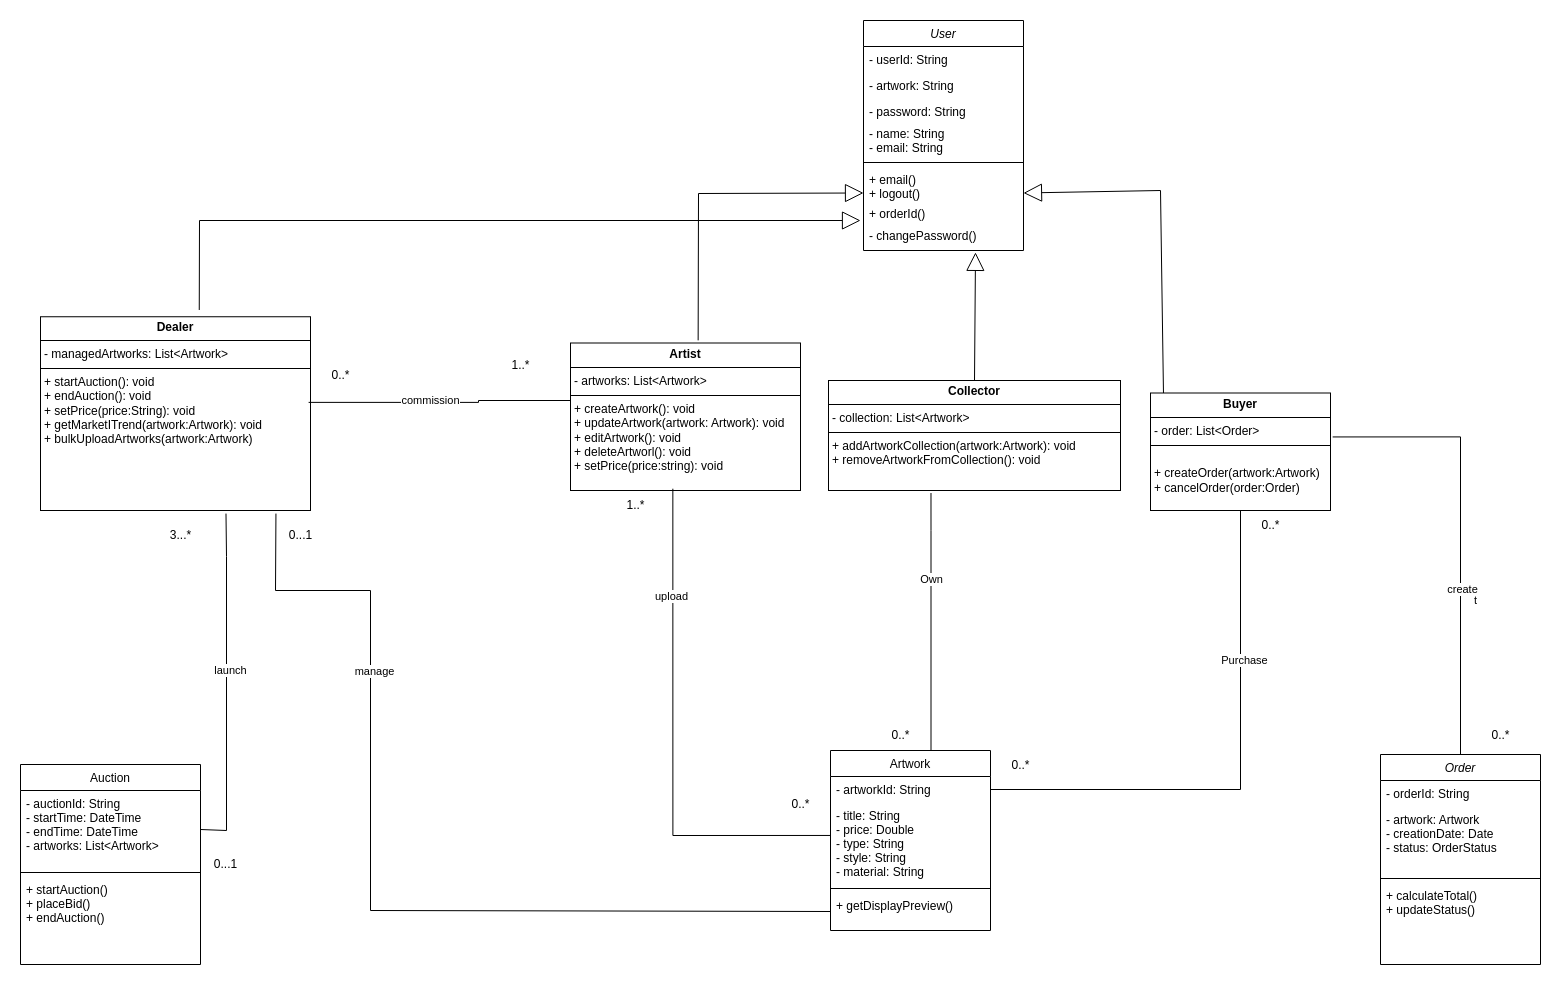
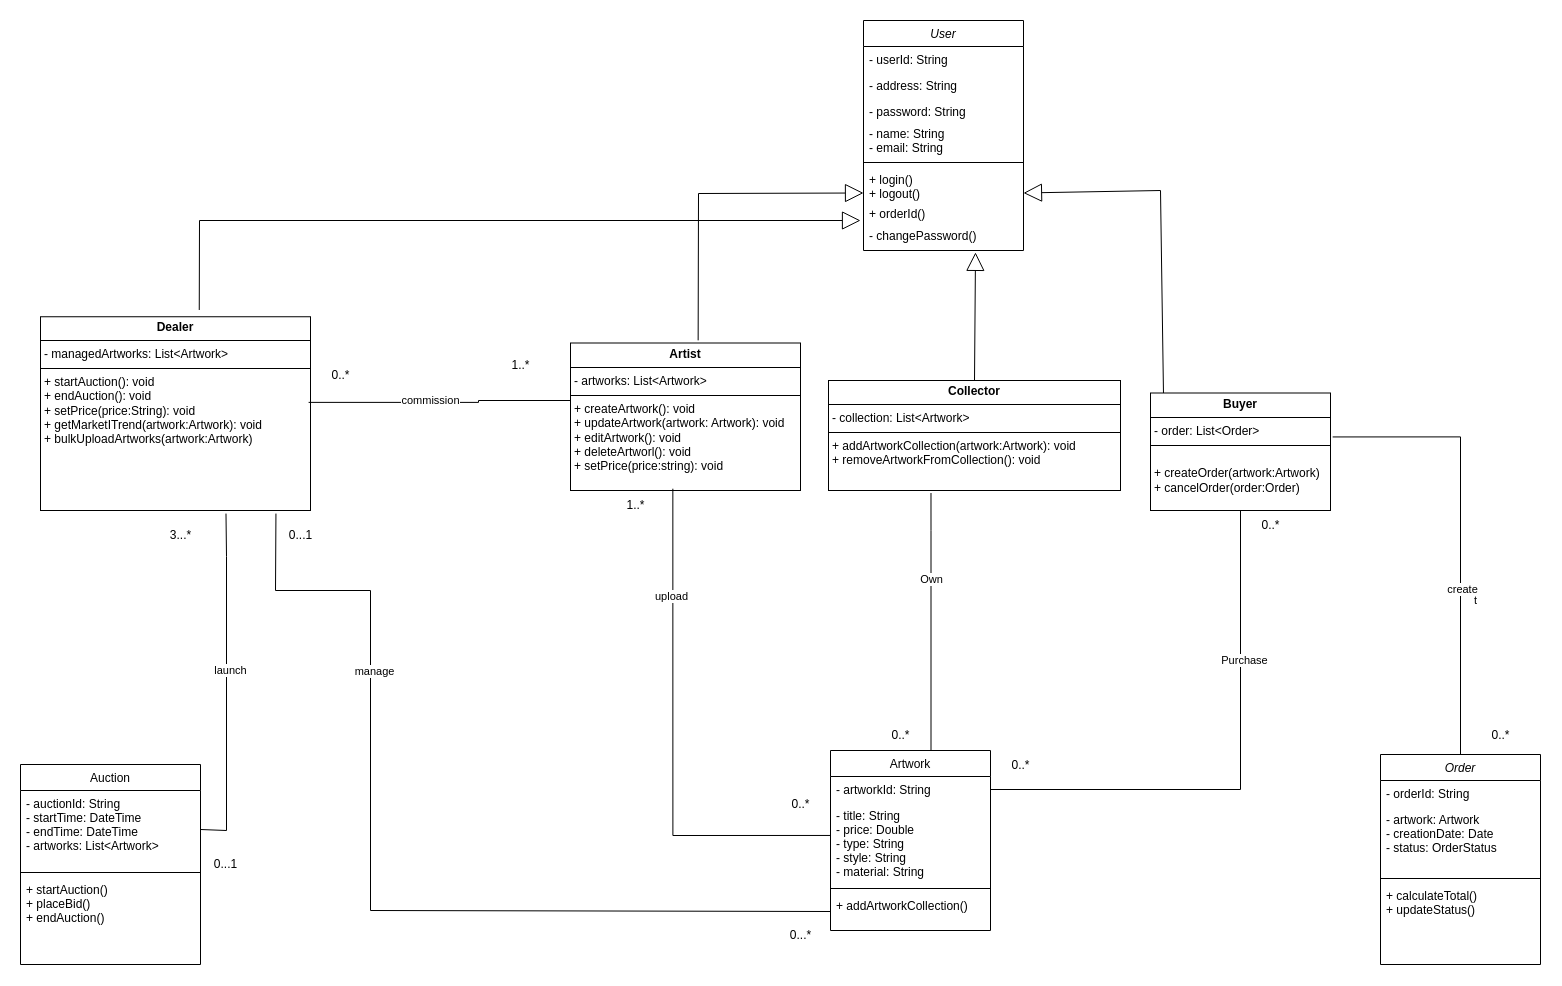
node "- artwork: String": label "- artwork: String" -> "- address: String"
node "+ email() + logout()": label "+ email() + logout()" -> "+ login() + logout()"
node "+ getDisplayPreview()": label "+ getDisplayPreview()" -> "+ addArtworkCollection()"
node "0...*": added
